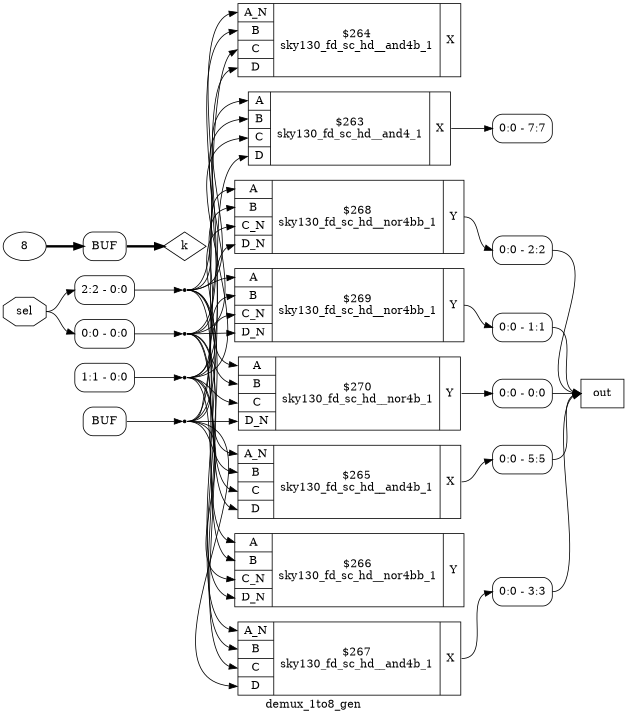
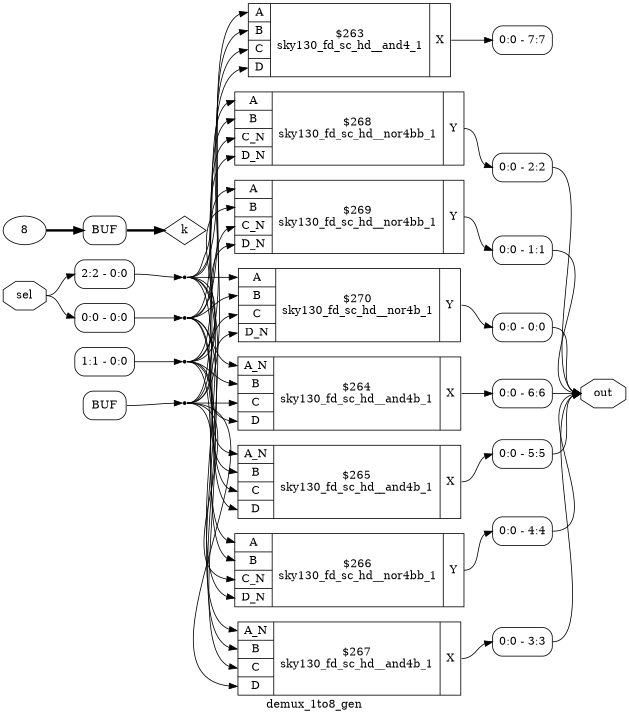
node "0:0 - 6:6": added
node "out": shape box -> octagon
node "0:0 - 4:4": added
